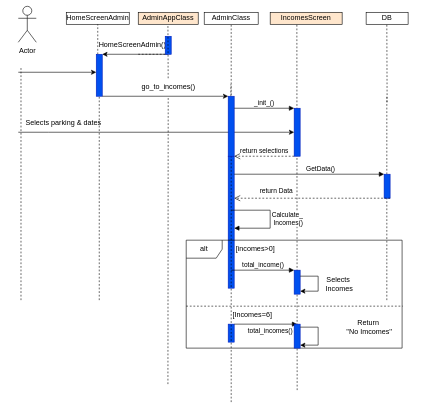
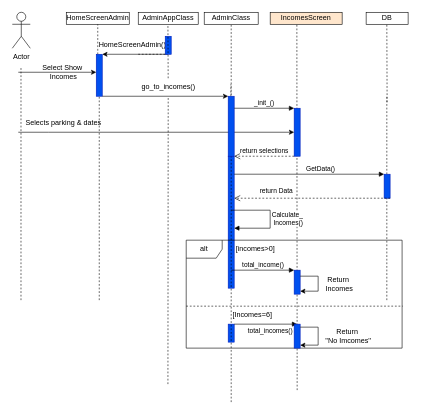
node "AdminAppClass": fillcolor #ffe6cc -> #ffffff
node "Actor": moved (27, 24) -> (21, 30)
node "Select Show Incomes": added
node "Selects Incomes": label "Selects Incomes" -> "Return Incomes"
node "Return ''No Imcomes''": moved (369, 327) -> (348, 336)
